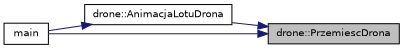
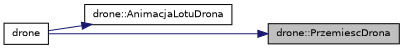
edge "drone::AnimacjaLotuDrona" -> "drone::PrzemiescDrona": removed
node "main": label "main" -> "drone"
